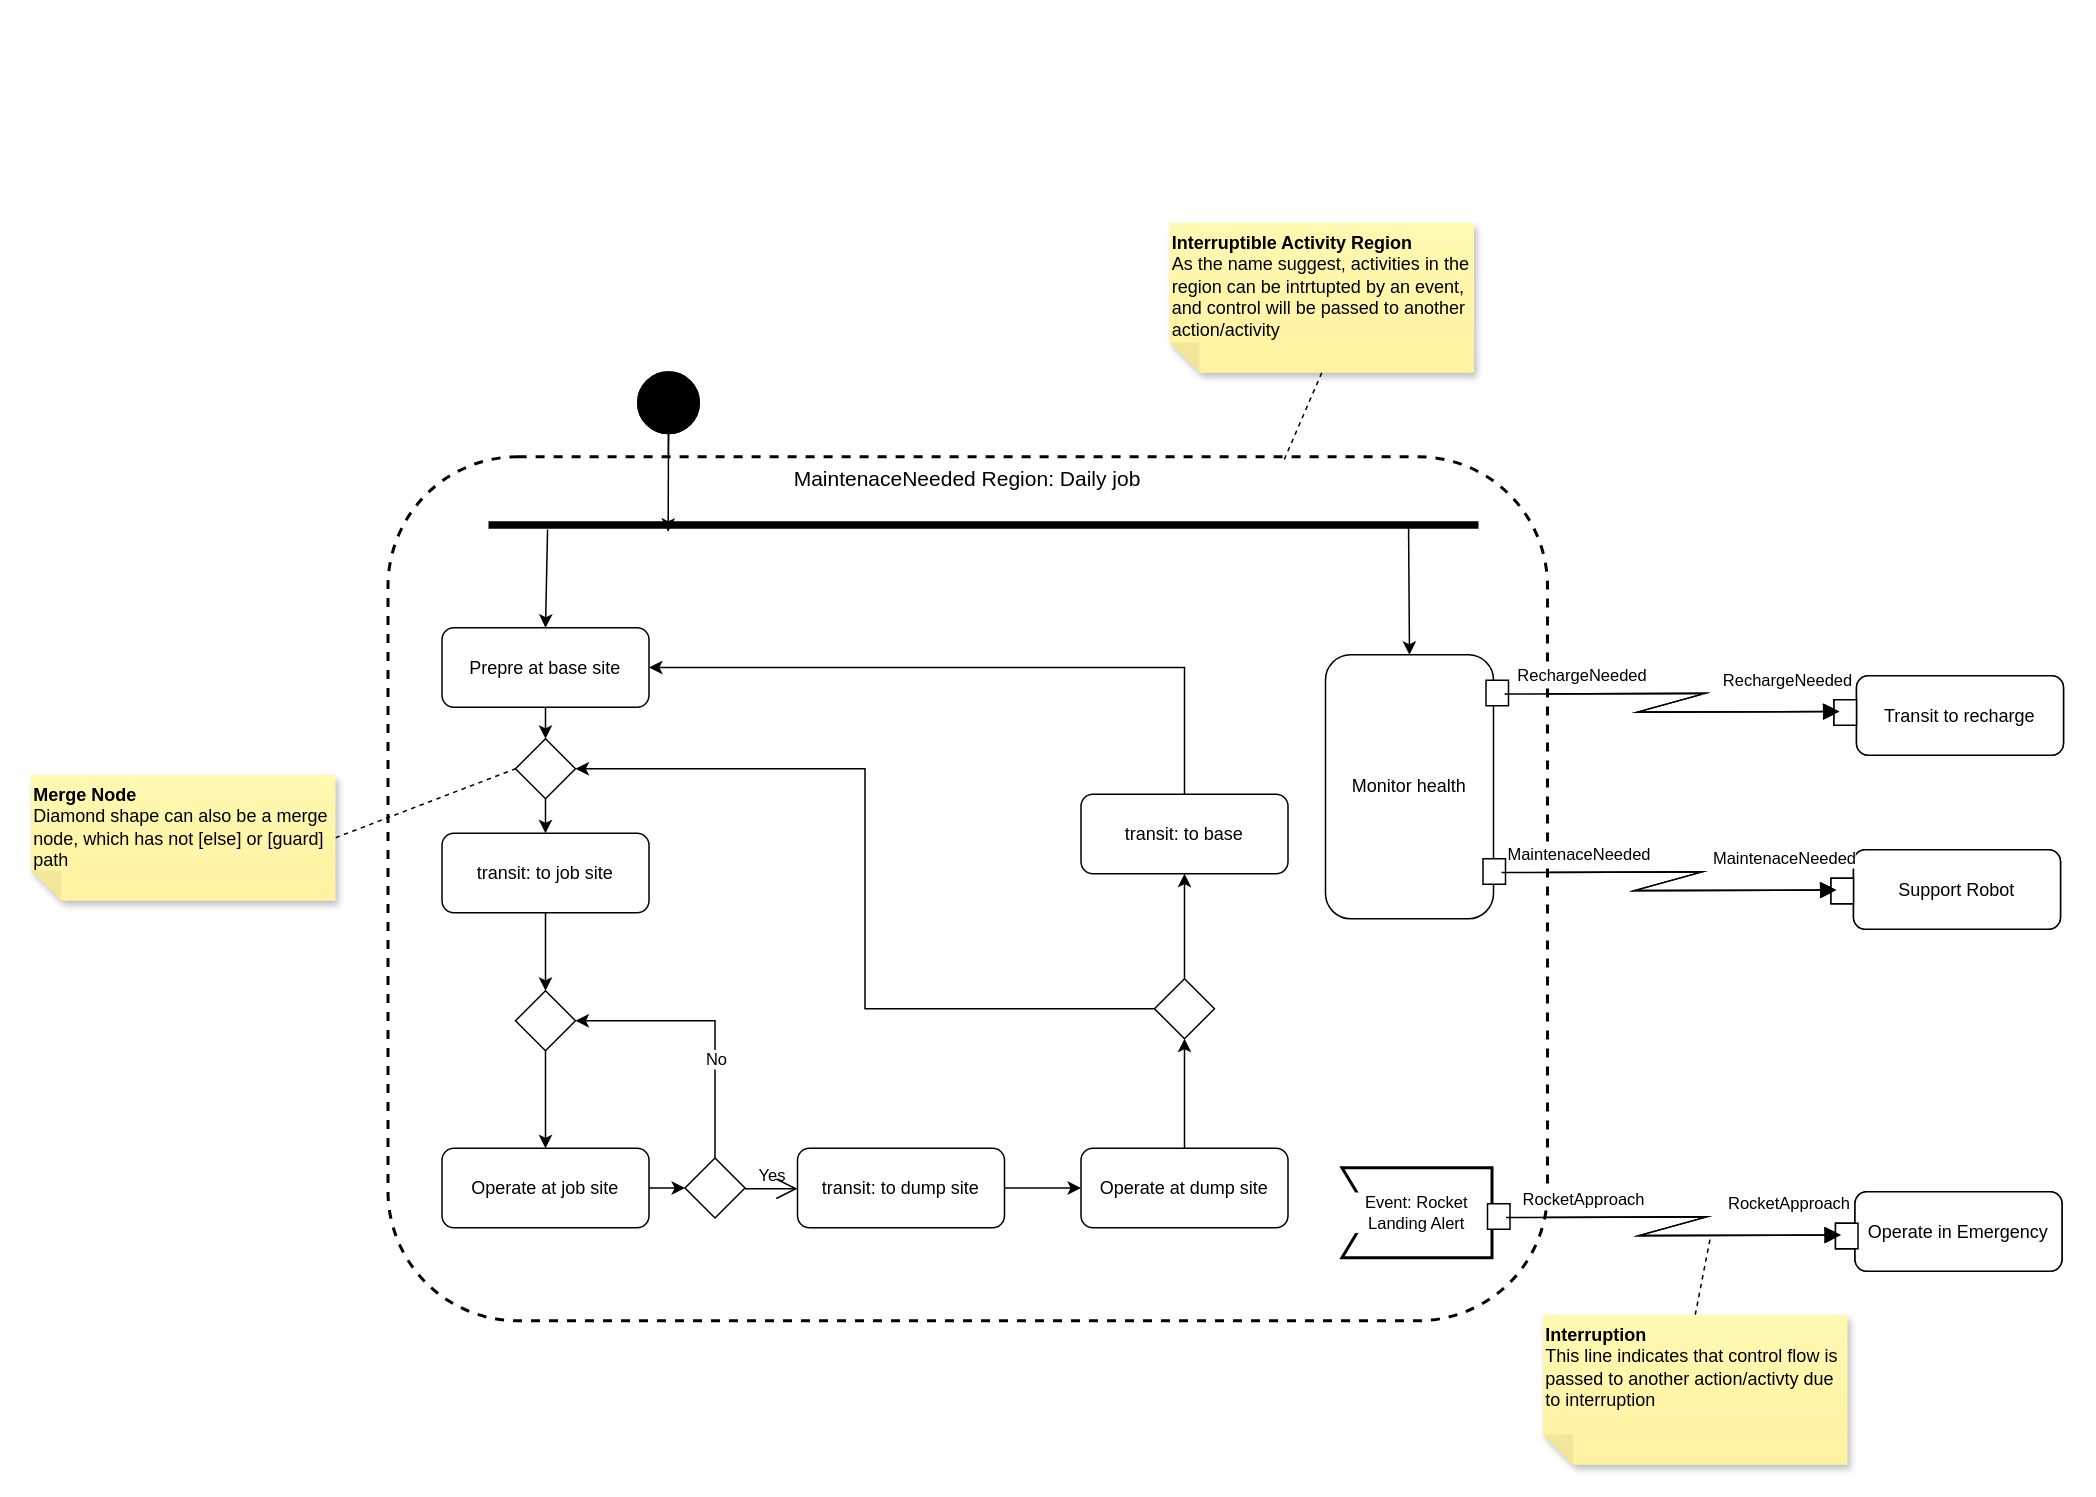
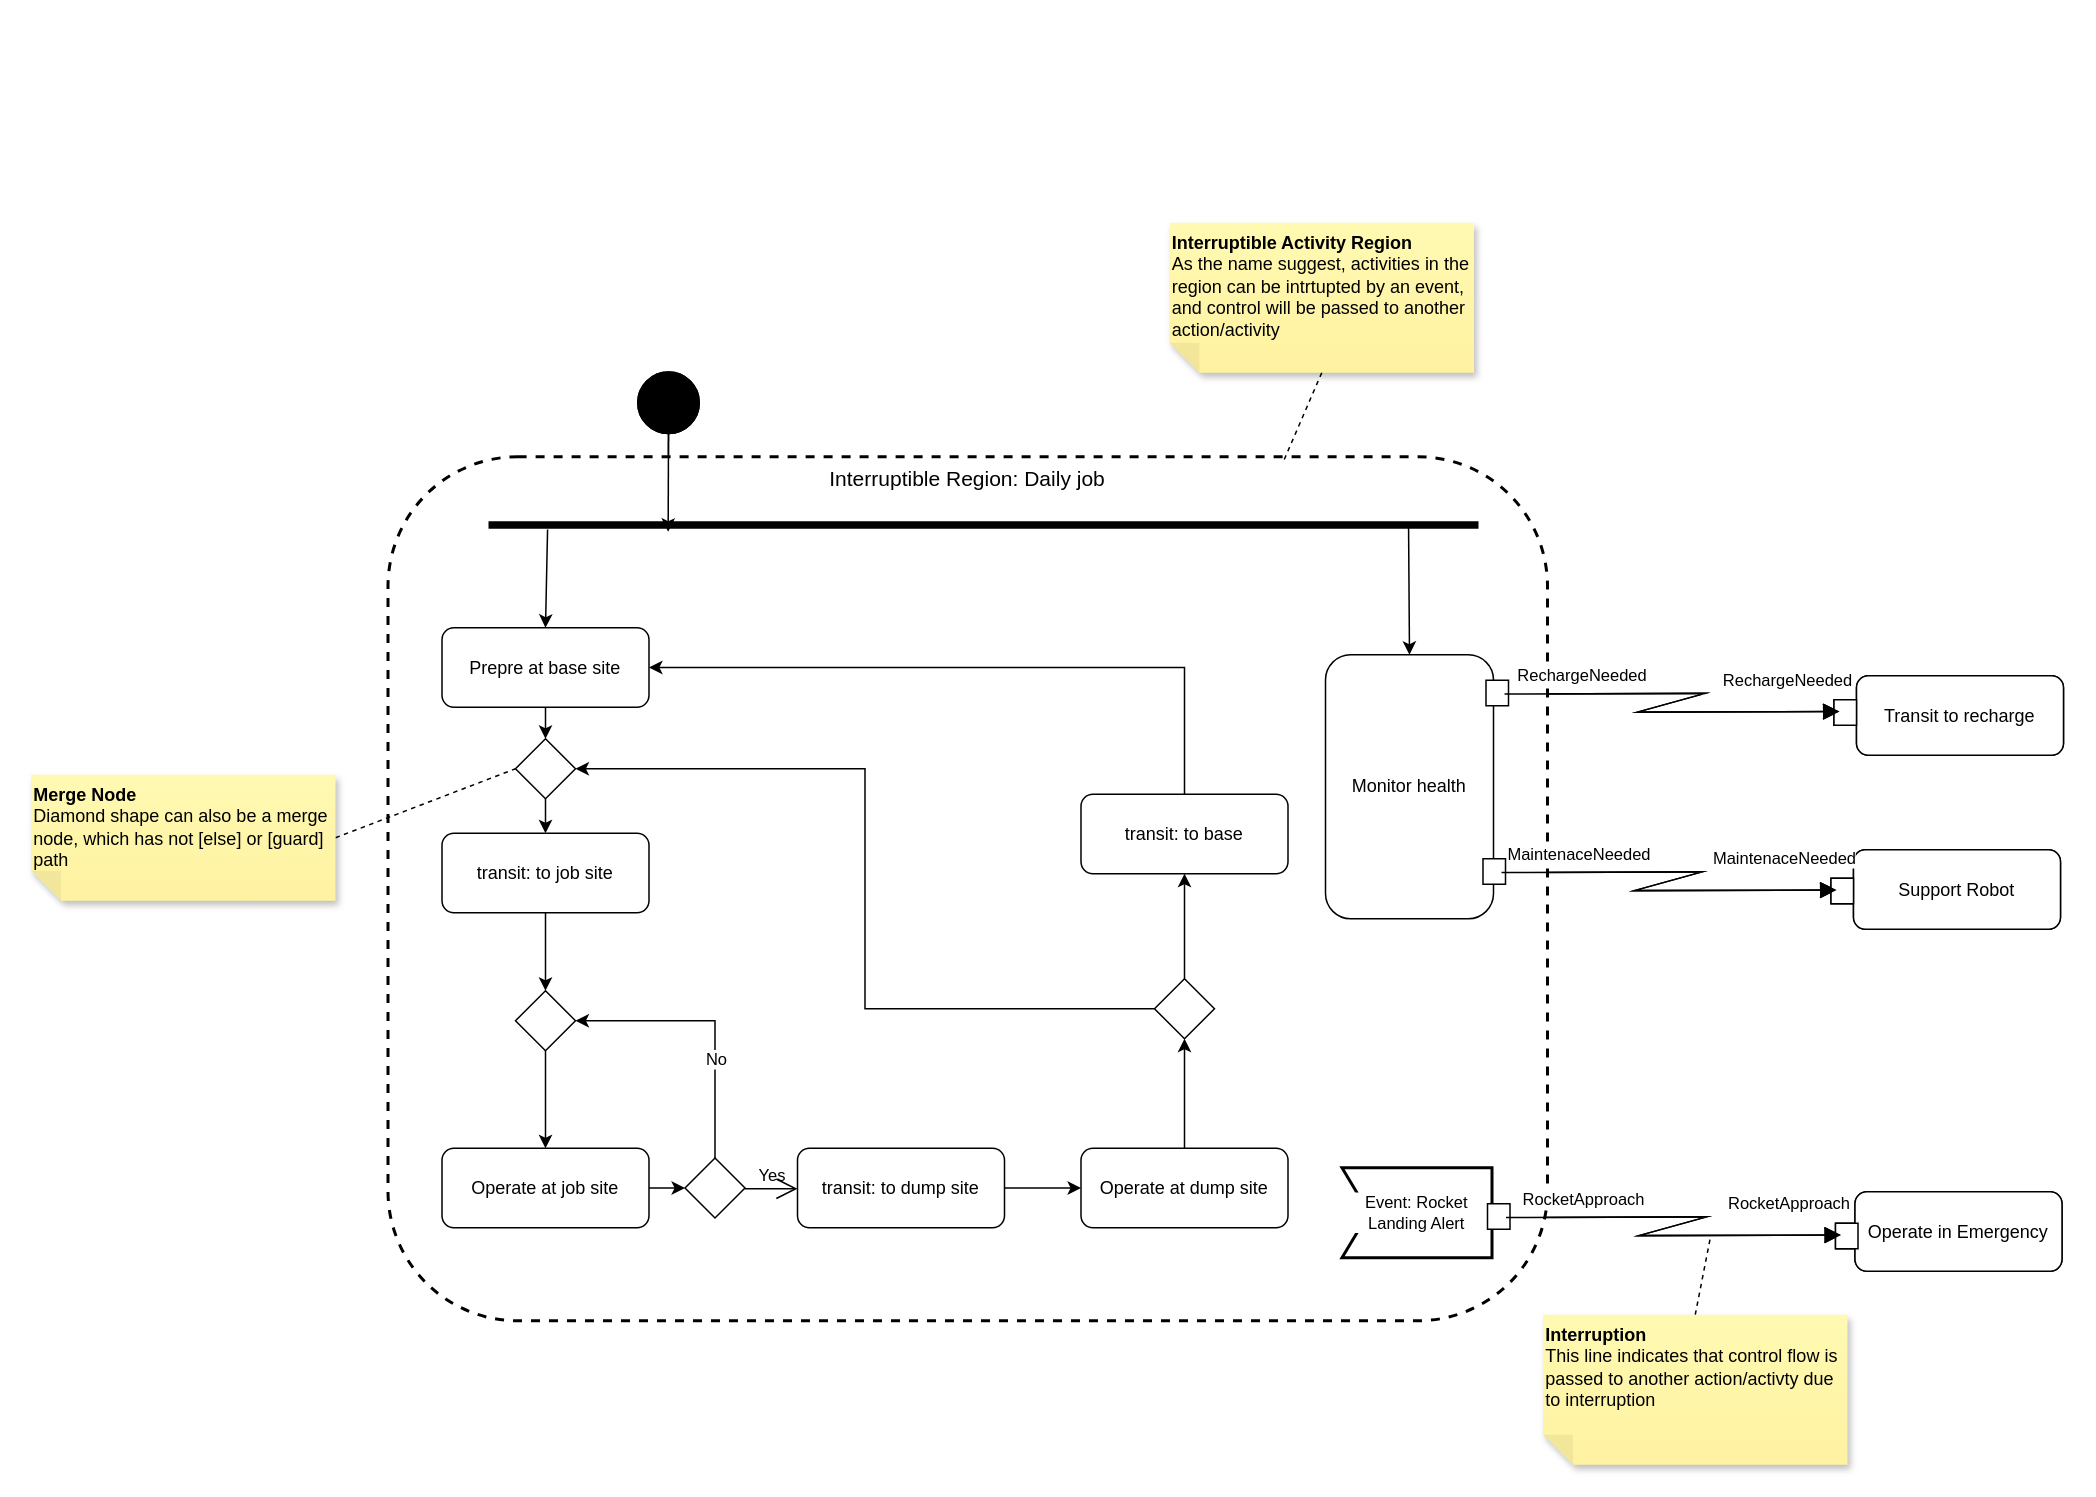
node "MaintenaceNeeded Region: Daily job": label "MaintenaceNeeded Region: Daily job" -> "Interruptible Region: Daily job"
